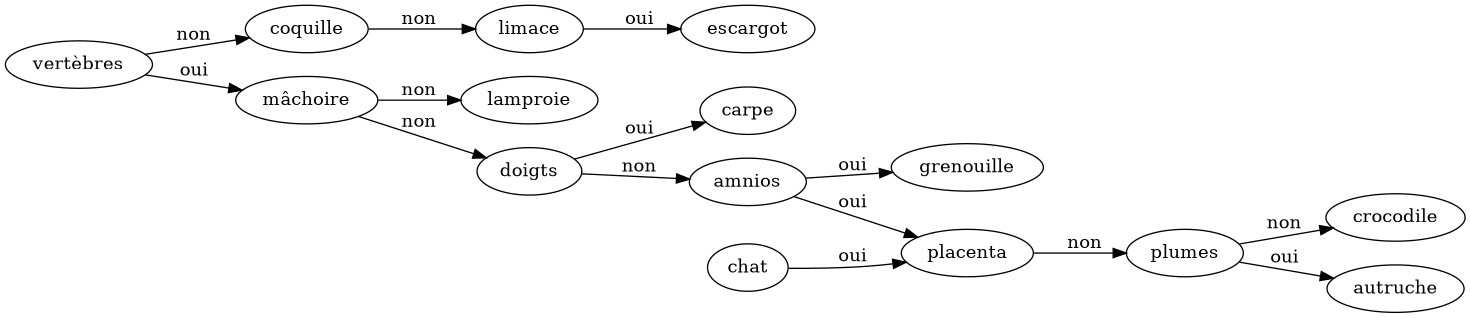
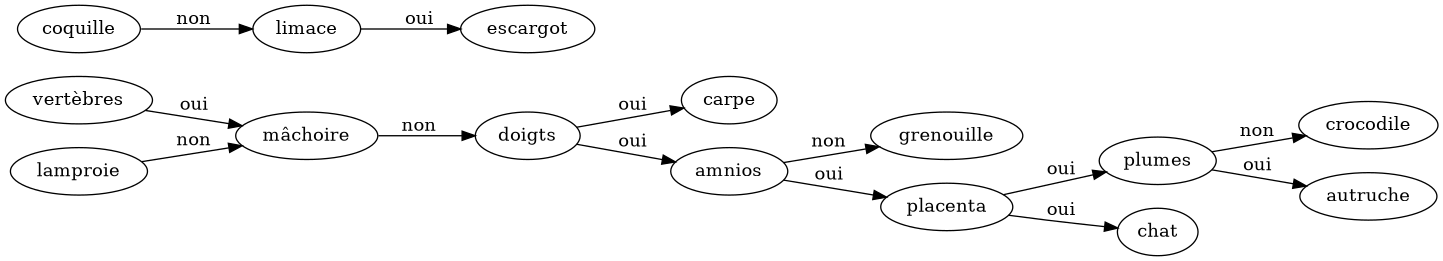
edge "vertèbres" -> "coquille": removed, label "non"
edge "mâchoire" -> "lamproie": reversed
edge "amnios" -> "grenouille": label "oui" -> "non"
edge "doigts" -> "amnios": label "non" -> "oui"
edge "placenta" -> "plumes": label "non" -> "oui"
edge "chat" -> "placenta": reversed
